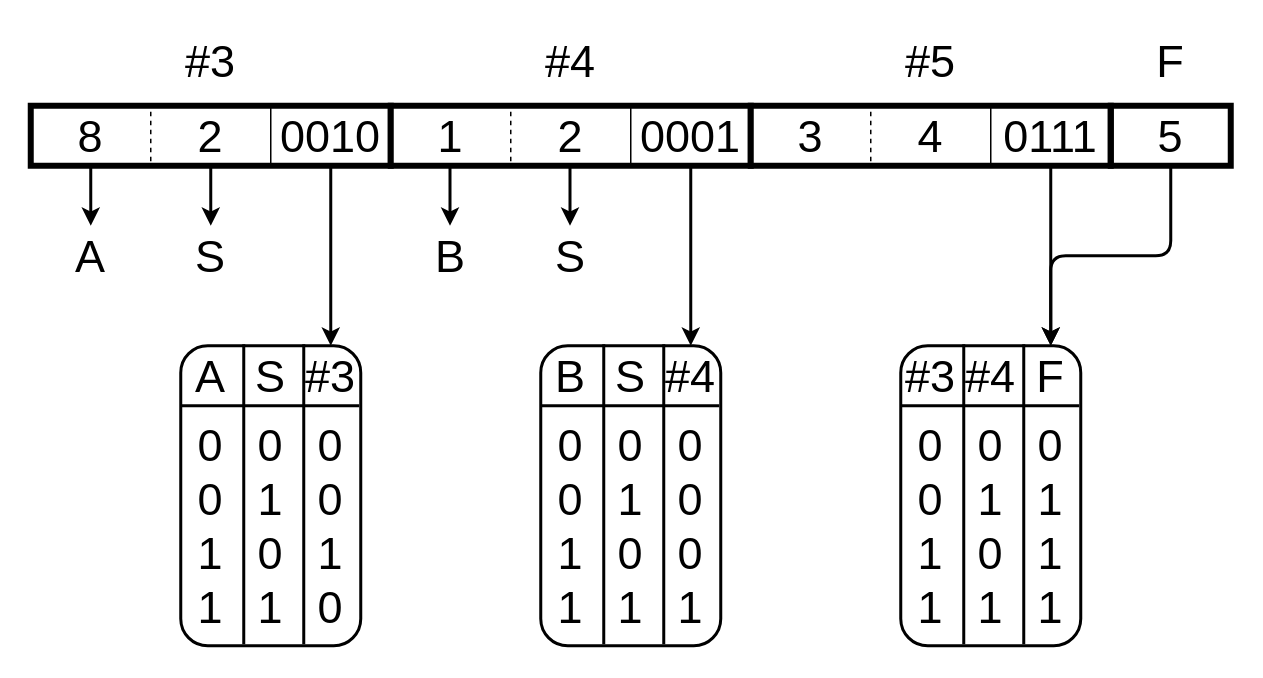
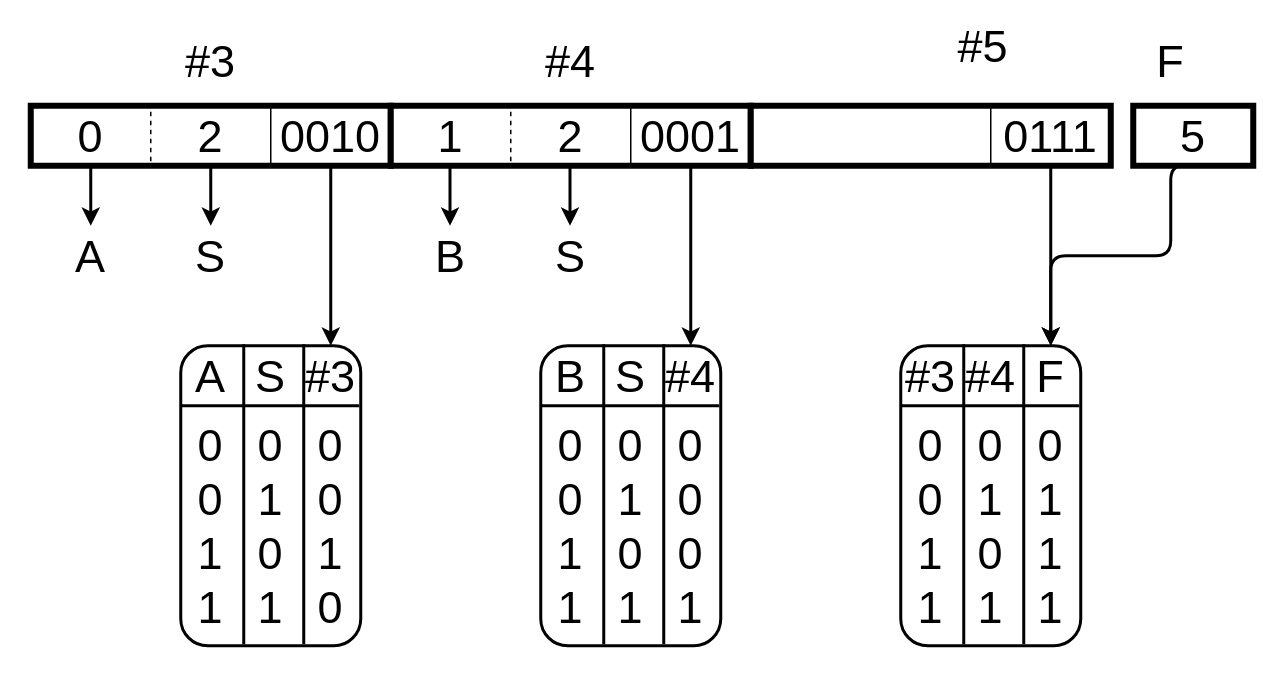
node "#5": moved (931, 61) -> (983, 46)
node "8": label "8" -> "0"
node "3": removed
node "4": removed
node "5": moved (1171, 136) -> (1193, 136)
